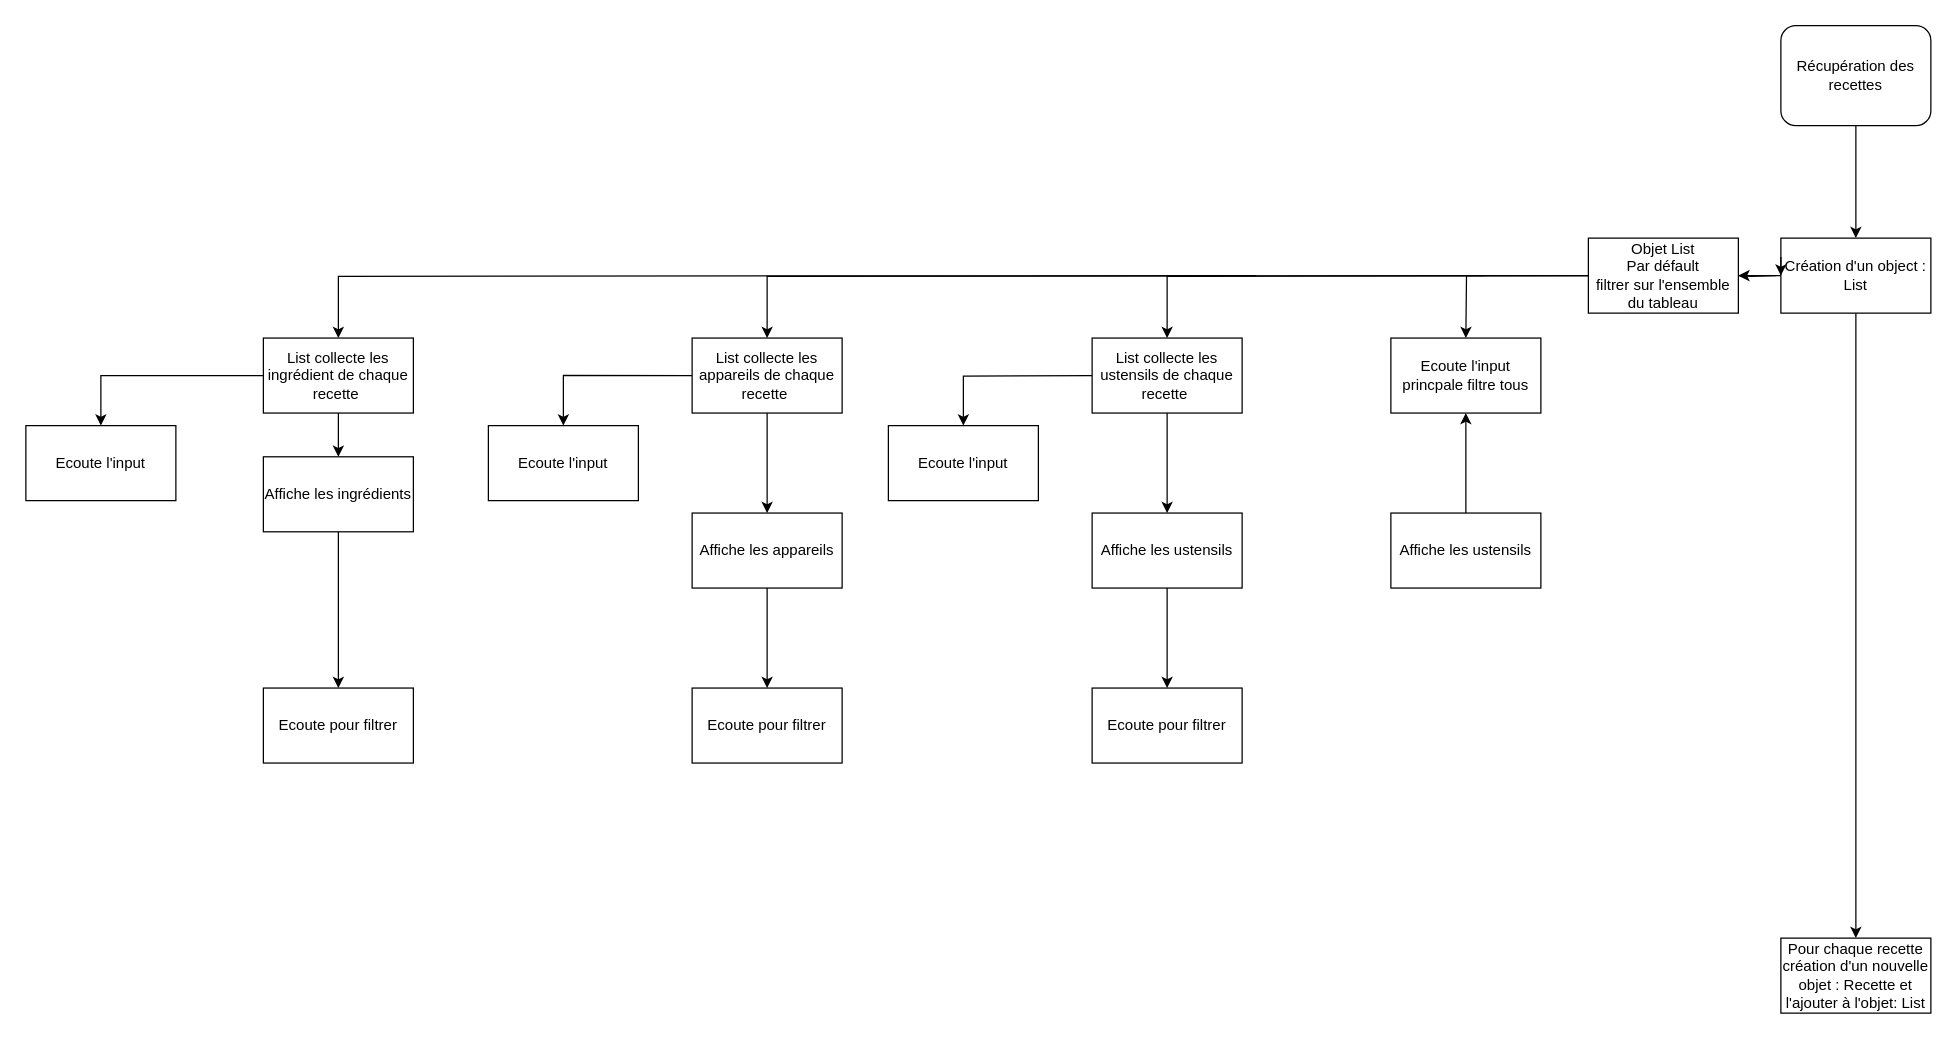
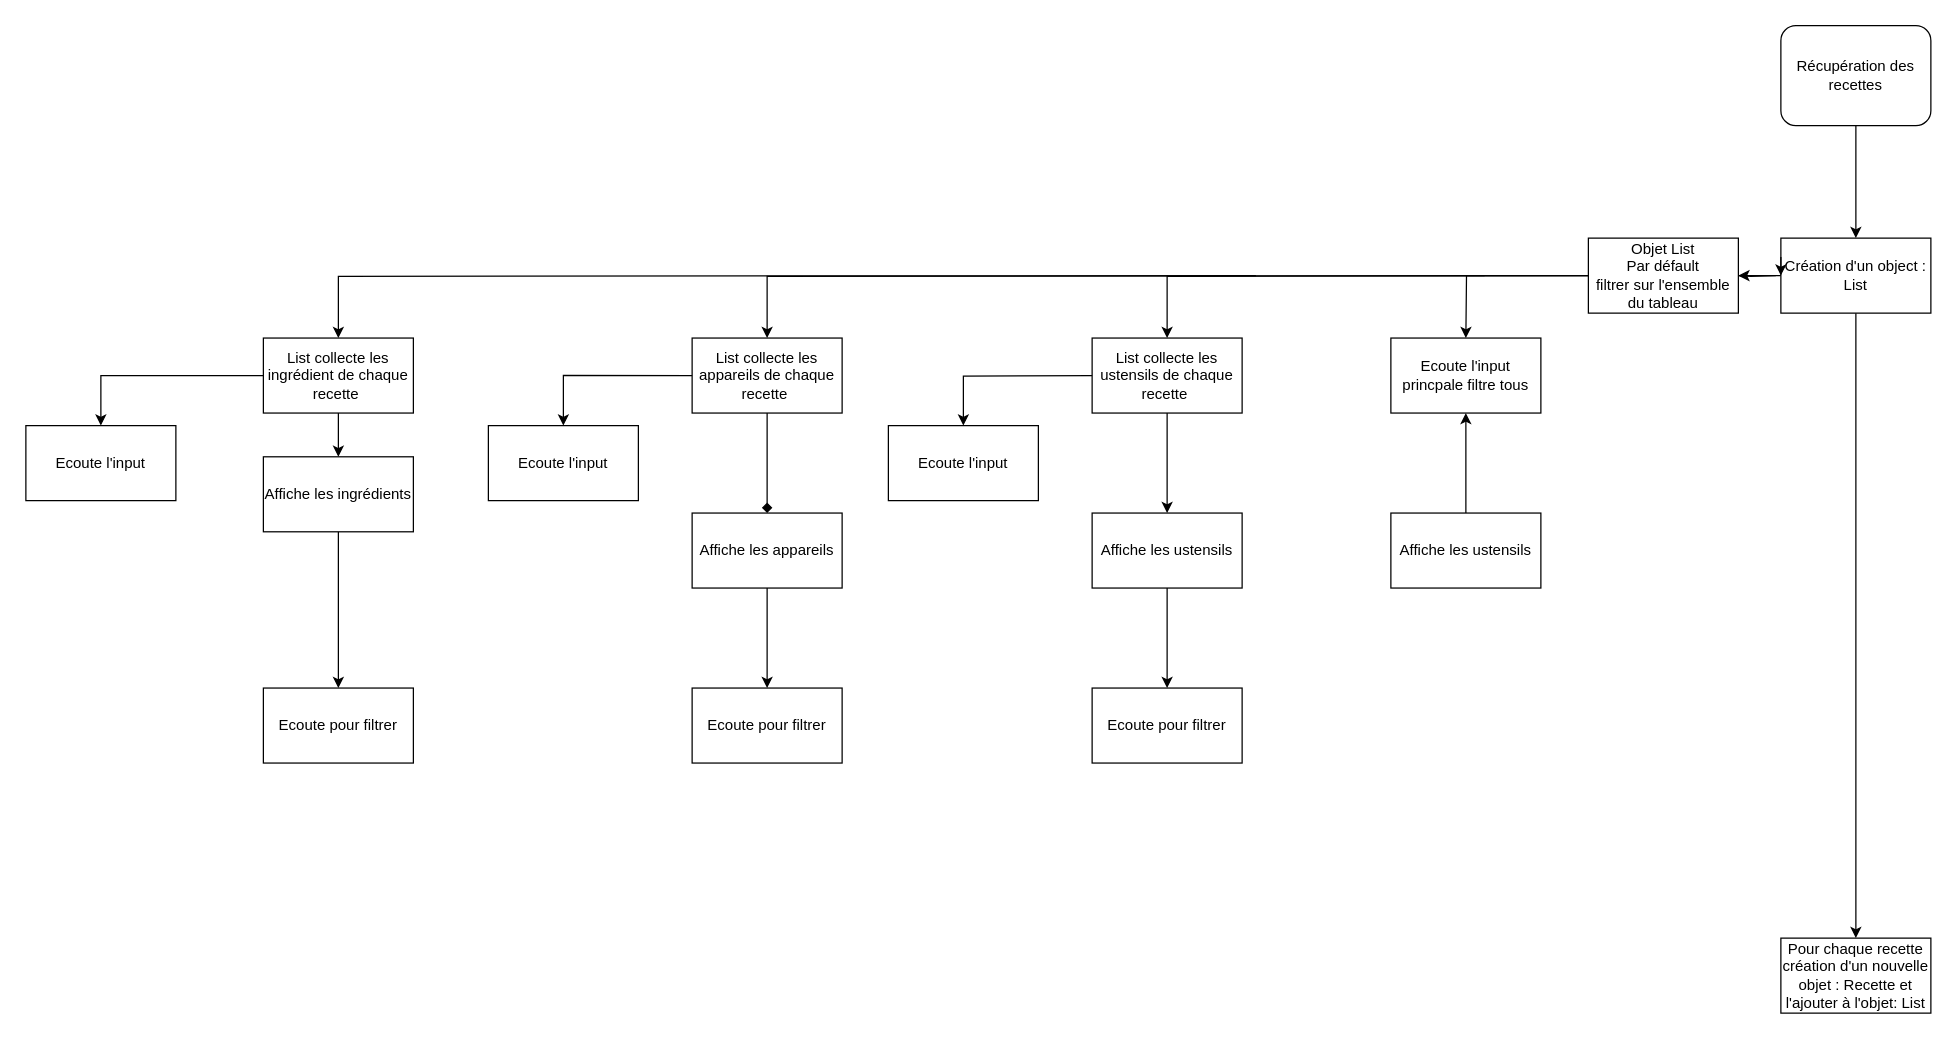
edge "List collecte les appareils de chaque recette" -> "Affiche les appareils": arrowhead classic -> diamond
